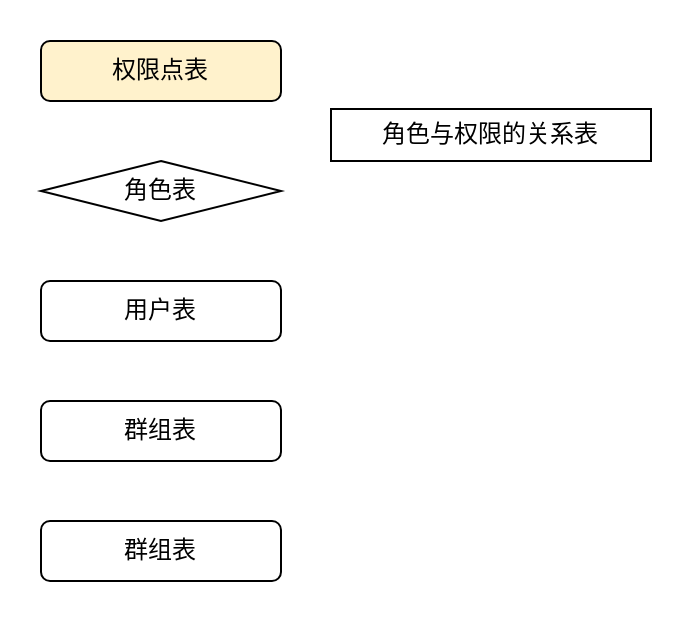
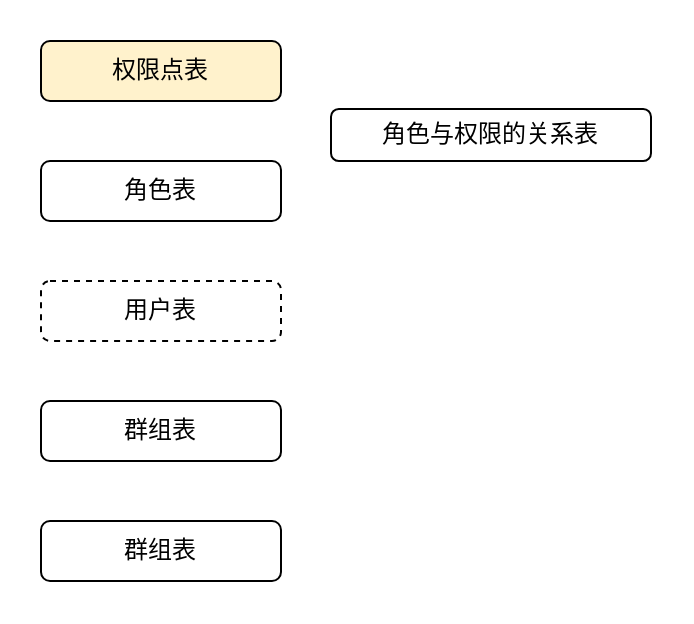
node "角色与权限的关系表": shape rectangle -> rounded rectangle
node "角色表": shape diamond -> rounded rectangle
node "用户表": style solid -> dashed
